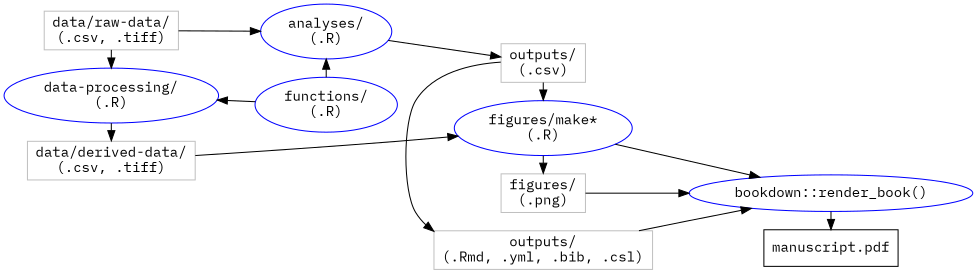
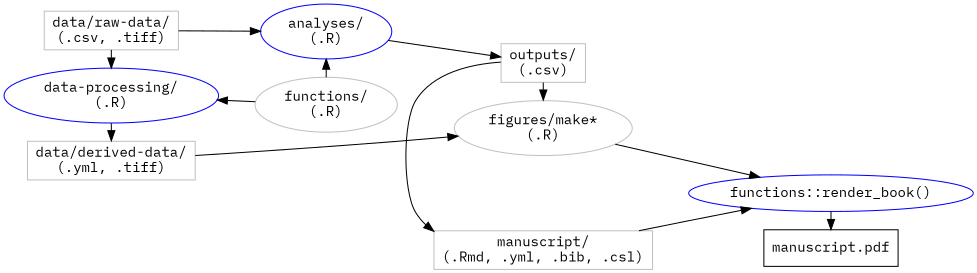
node "functions/ (.R)": color blue -> grey
node "figures/make* (.R)": color blue -> grey
node "data/derived-data/ (.csv, .tiff)": label "data/derived-data/ (.csv, .tiff)" -> "data/derived-data/ (.yml, .tiff)"
node "figures/ (.png)": removed
node "bookdown::render_book()": label "bookdown::render_book()" -> "functions::render_book()"
node "outputs/ (.Rmd, .yml, .bib, .csl)": label "outputs/ (.Rmd, .yml, .bib, .csl)" -> "manuscript/ (.Rmd, .yml, .bib, .csl)"
